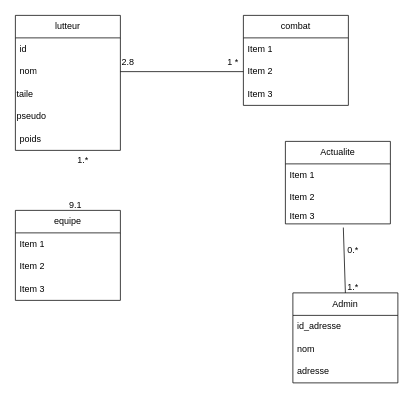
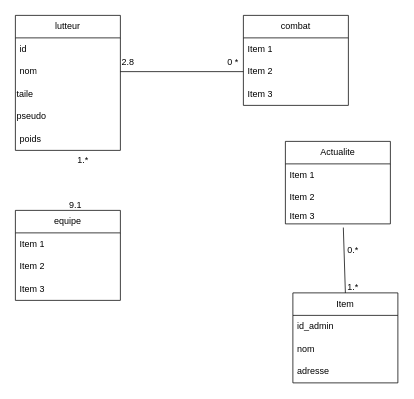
node "1 *": label "1 *" -> "0 *"
node "Admin": label "Admin" -> "Item"
node "id_adresse": label "id_adresse" -> "id_admin"
